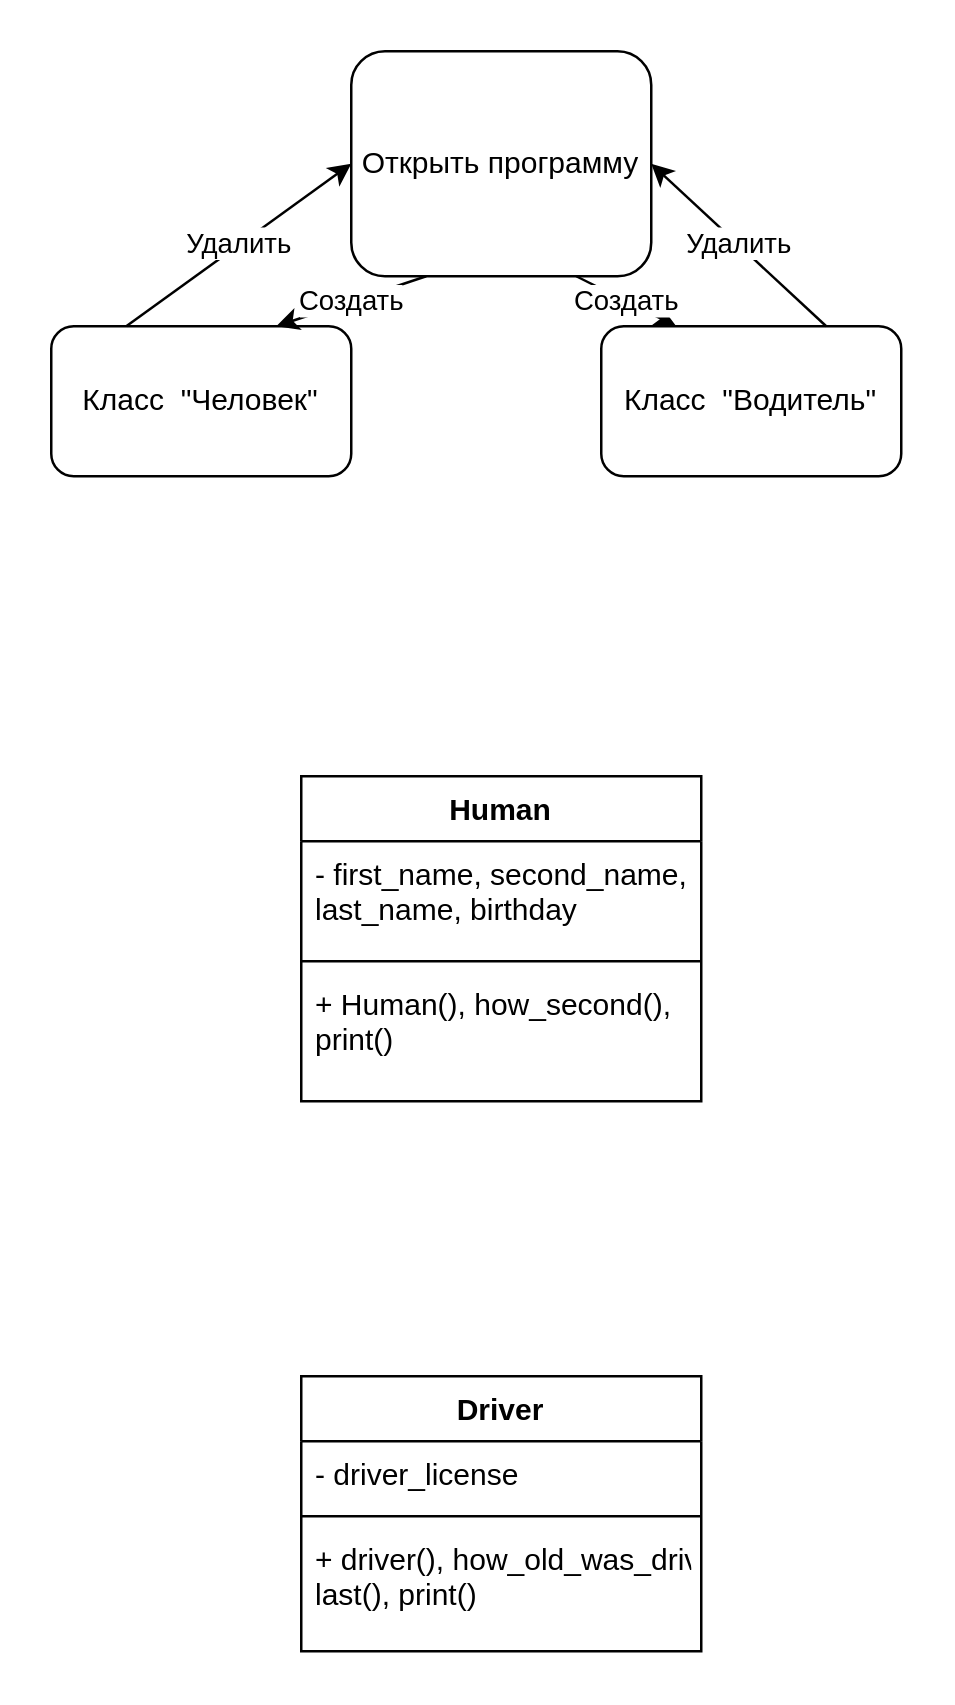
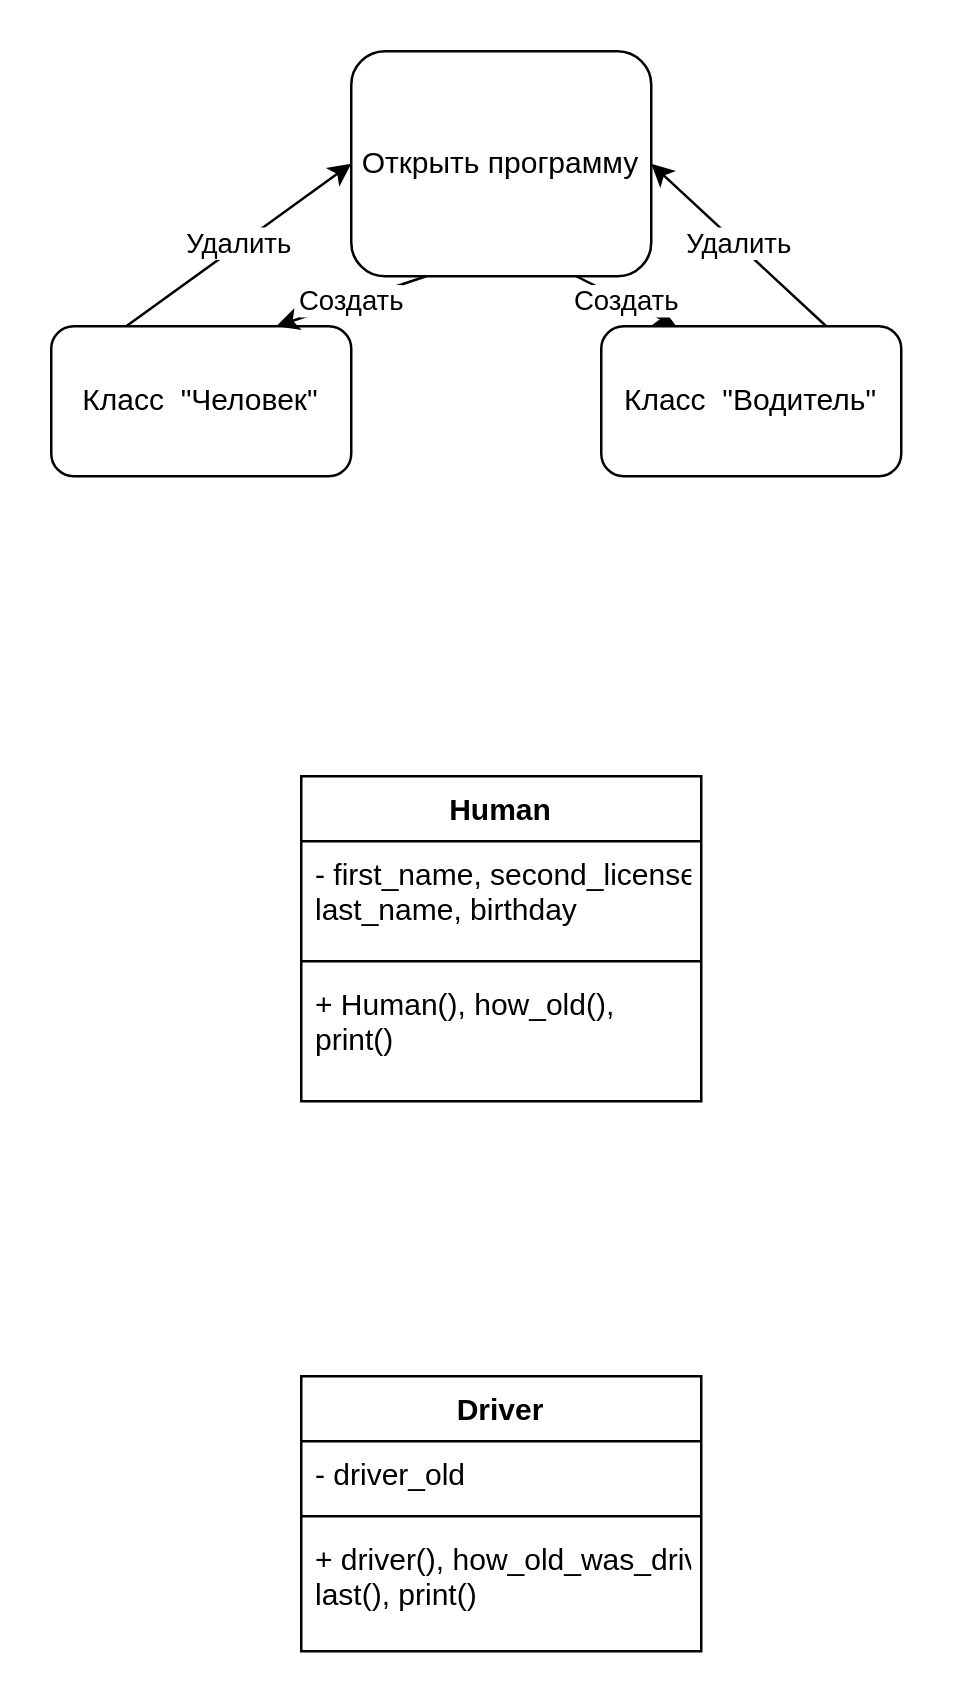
node "- first_name, second_name, last_name, birthday": label "- first_name, second_name, last_name, birthday" -> "- first_name, second_license, last_name, birthday"
node "+ Human(), how_second(), print()": label "+ Human(), how_second(), print()" -> "+ Human(), how_old(), print()"
node "- driver_license": label "- driver_license" -> "- driver_old"
